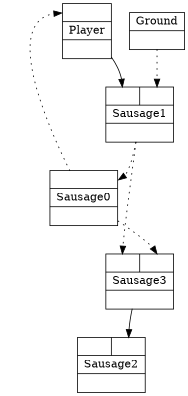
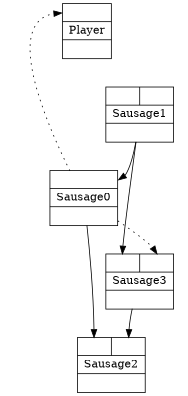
node "Ground": removed
edge "Player" -> "Sausage1": removed
edge "Sausage1" -> "Sausage0": style dotted -> solid
edge "Sausage1" -> "Sausage3": style dotted -> solid
edge "Sausage0" -> "Sausage2": added
